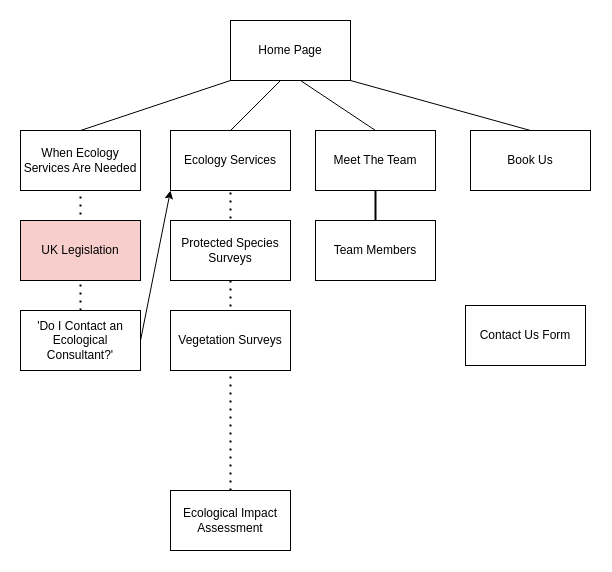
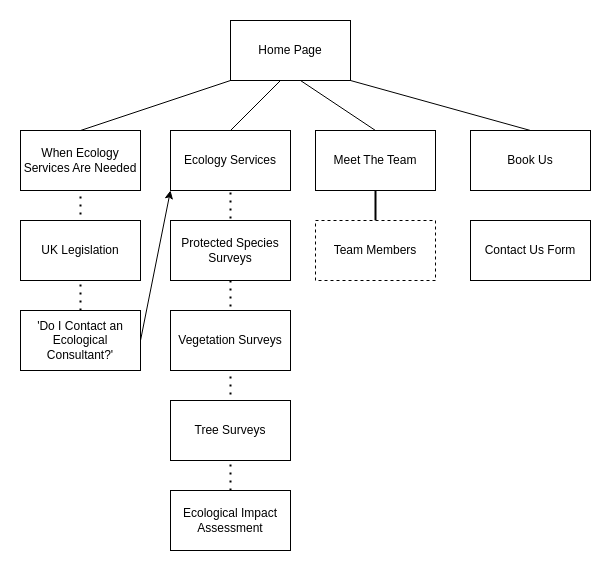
node "UK Legislation": fillcolor #f8cecc -> #ffffff
node "Team Members": style solid -> dashed
node "Contact Us Form": moved (526, 336) -> (531, 251)
node "Tree Surveys": added
